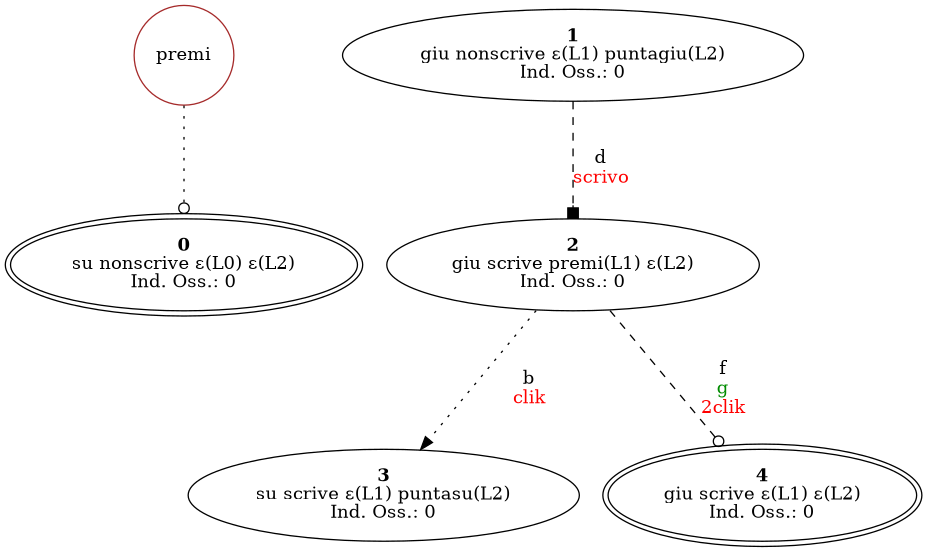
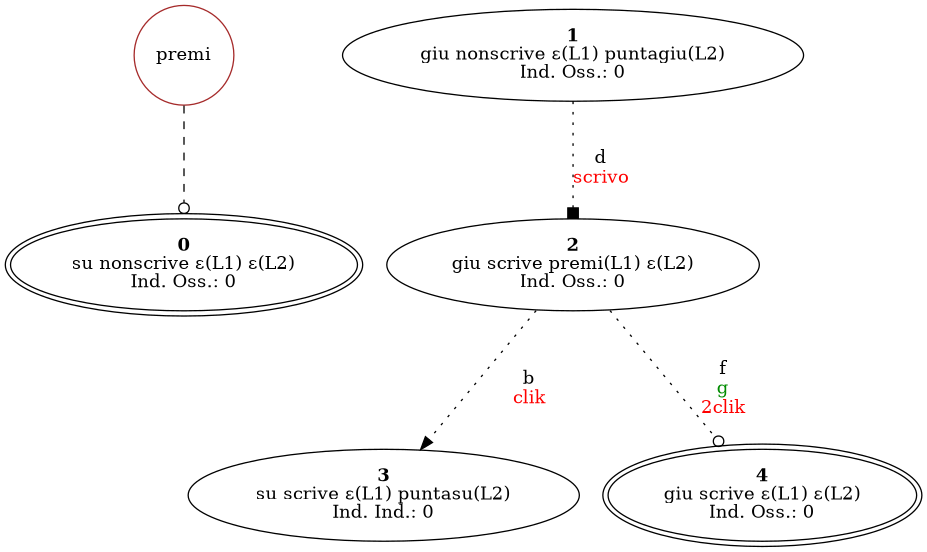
edge "1" -> "2": style dashed -> dotted
edge "premi" -> "0": style dotted -> dashed
node "0": text "su nonscrive ε(L0) ε(L2)" -> "su nonscrive ε(L1) ε(L2)"
edge "2" -> "4": style dashed -> dotted
node "3": text "Ind. Oss.: 0" -> "Ind. Ind.: 0"
